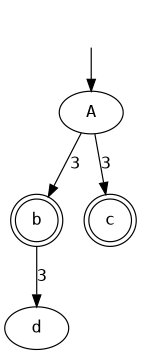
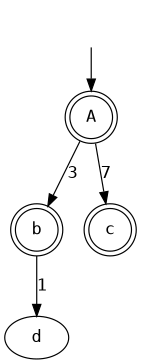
node "A": shape ellipse -> doublecircle
edge "A" -> "c": label "3" -> "7"
edge "b" -> "d": label "3" -> "1"
